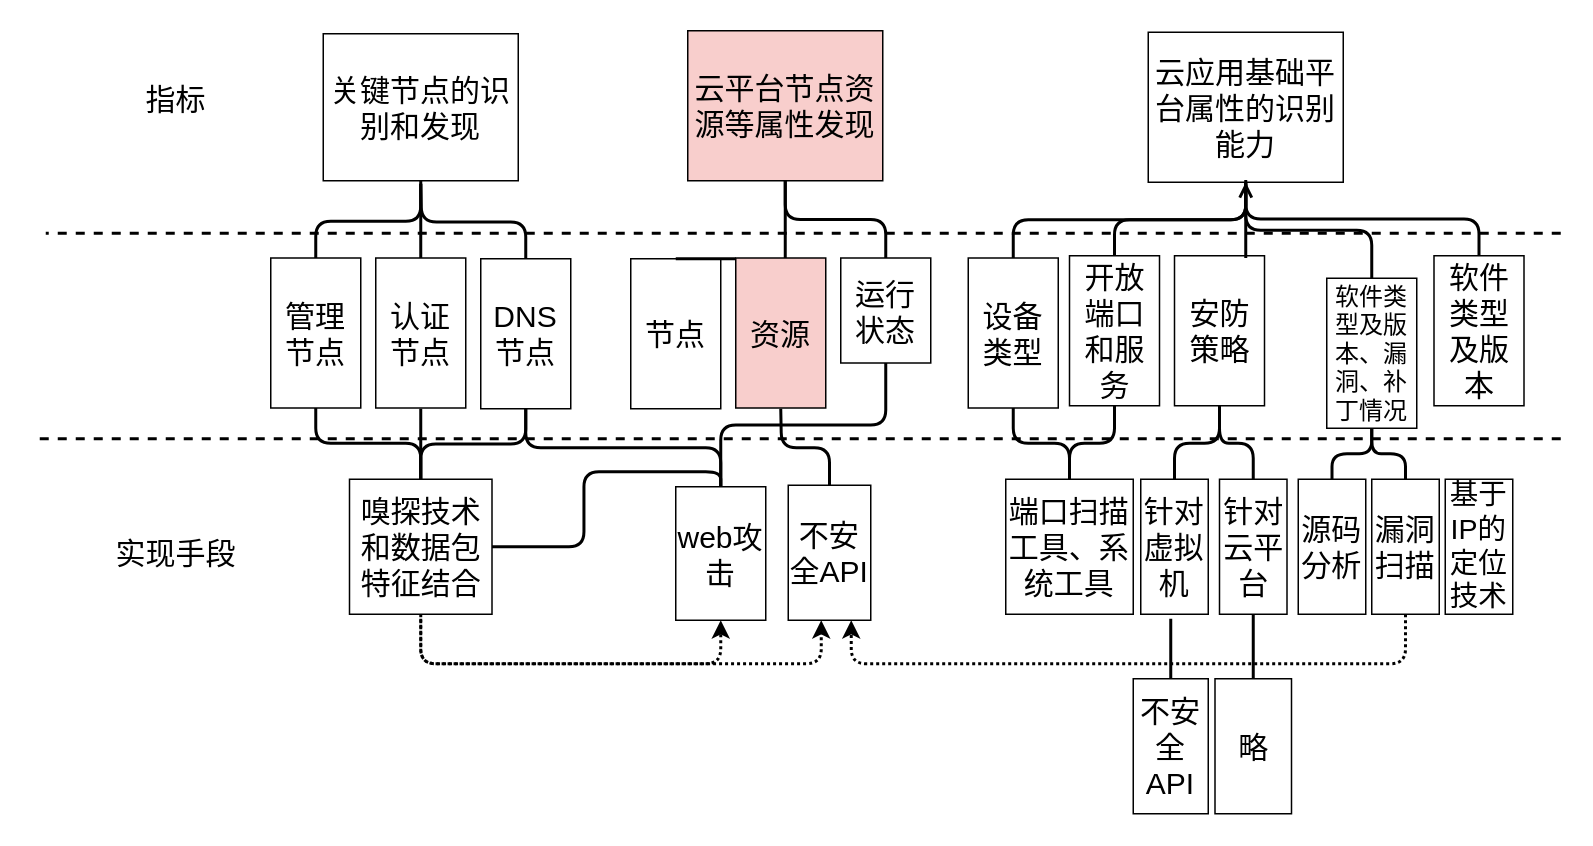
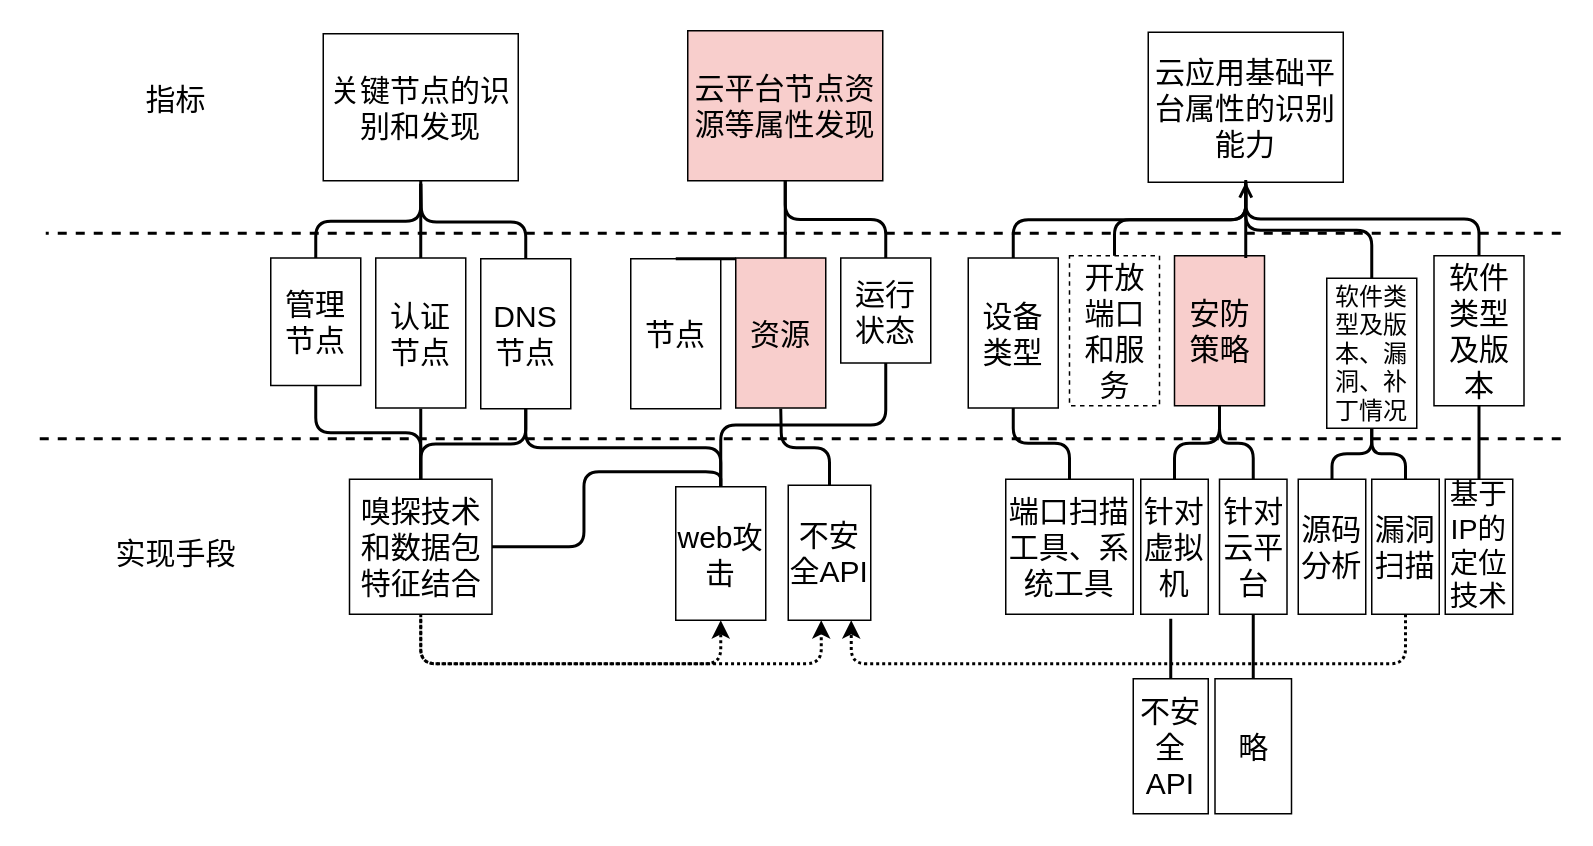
node "开放端口和服务": style solid -> dashed
node "安防策略": fillcolor #ffffff -> #f8cecc
node "管理节点": size 90x150 -> 90x128
edge "开放端口和服务" -- "端口扫描工具、系统工具": removed
edge "软件类型及版本" -- "基于IP的定位技术": added
